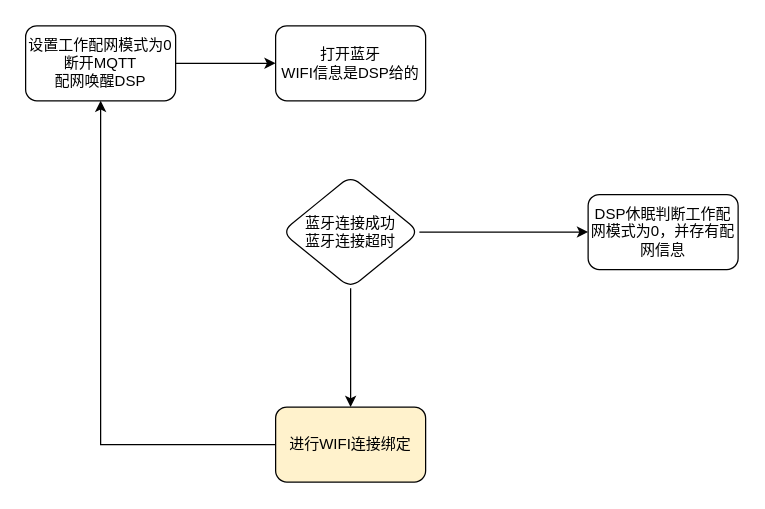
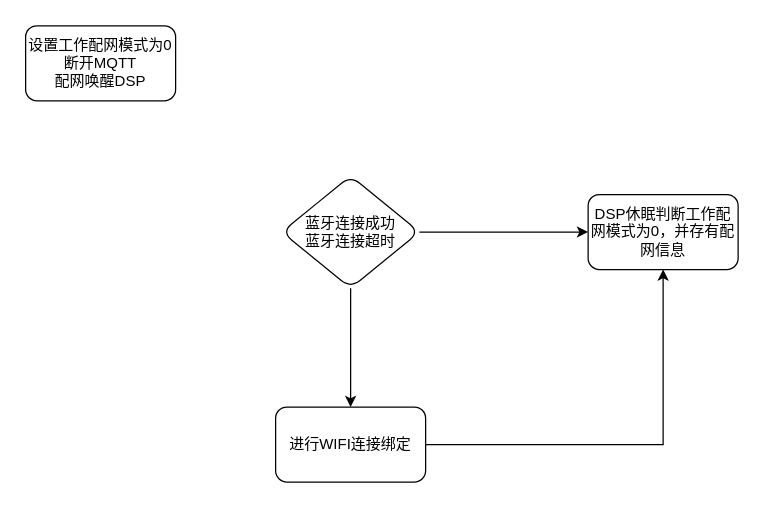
edge "设置工作配网模式为0 断开MQTT 配网唤醒DSP" -> "打开蓝牙 WIFI信息是DSP给的": removed
node "打开蓝牙 WIFI信息是DSP给的": removed
edge "进行WIFI连接绑定" -> "设置工作配网模式为0 断开MQTT 配网唤醒DSP": now "进行WIFI连接绑定" -> "DSP休眠判断工作配网模式为0，并存有配网信息"
node "进行WIFI连接绑定": fillcolor #fff2cc -> #ffffff
